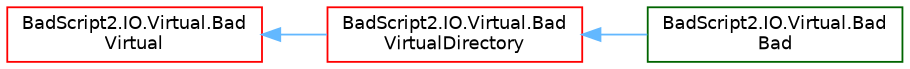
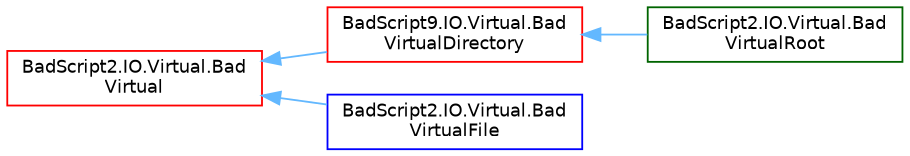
node "BadScript2.IO.Virtual.Bad VirtualDirectory": label "BadScript2.IO.Virtual.Bad VirtualDirectory" -> "BadScript9.IO.Virtual.Bad VirtualDirectory"
node "BadScript2.IO.Virtual.Bad Bad": label "BadScript2.IO.Virtual.Bad Bad" -> "BadScript2.IO.Virtual.Bad VirtualRoot"
node "BadScript2.IO.Virtual.Bad VirtualFile": added
